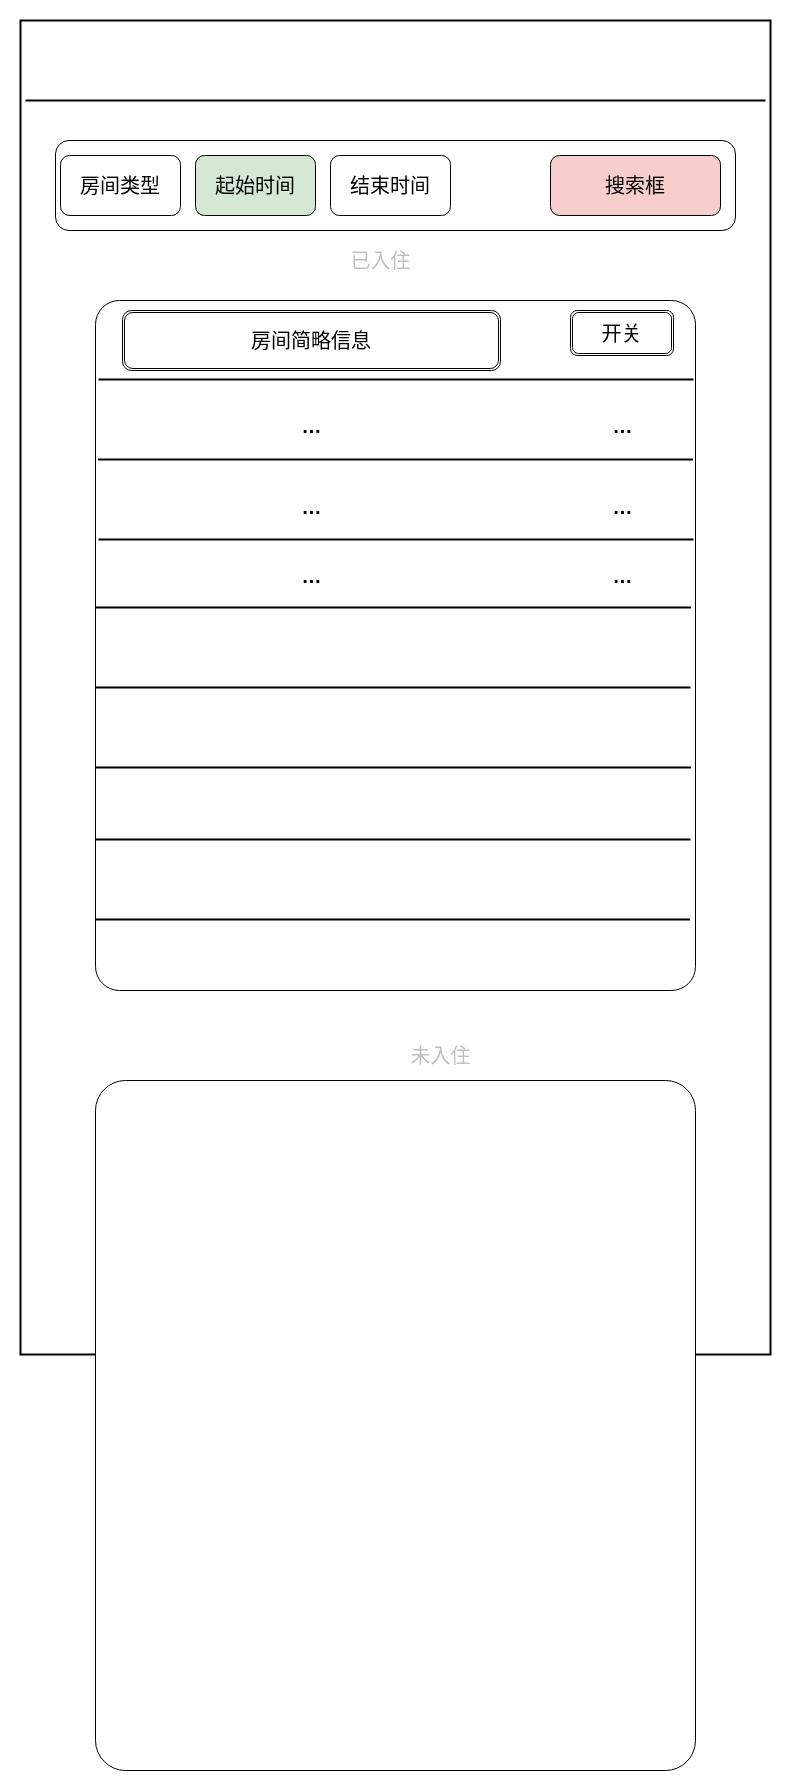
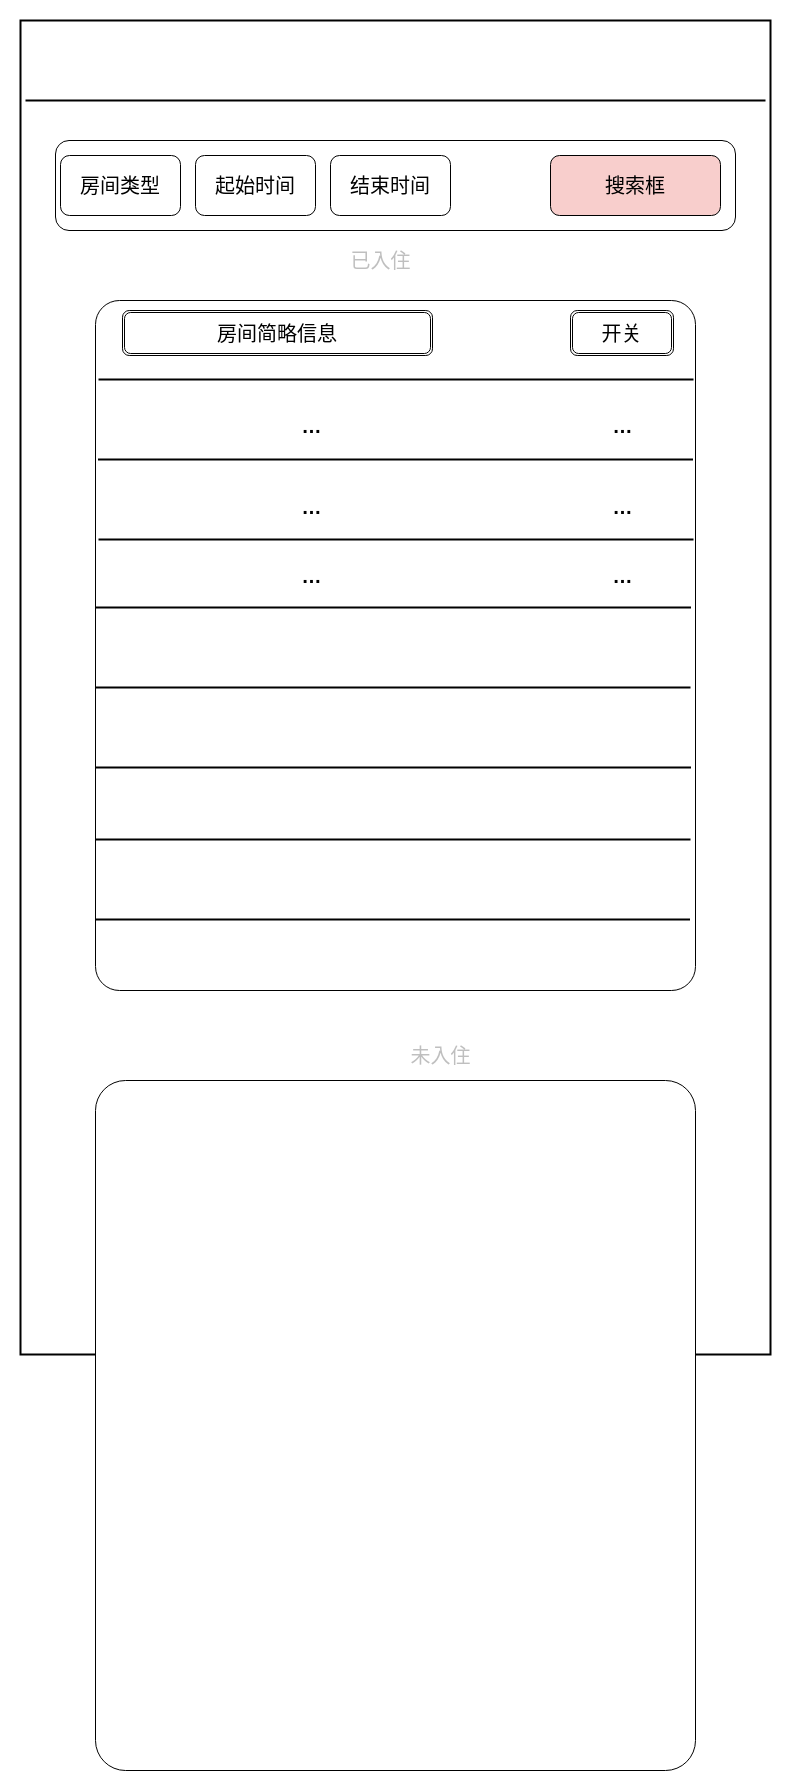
node "起始时间": fillcolor #d5e8d4 -> #ffffff
node "房间简略信息": size 378x60 -> 310x45
